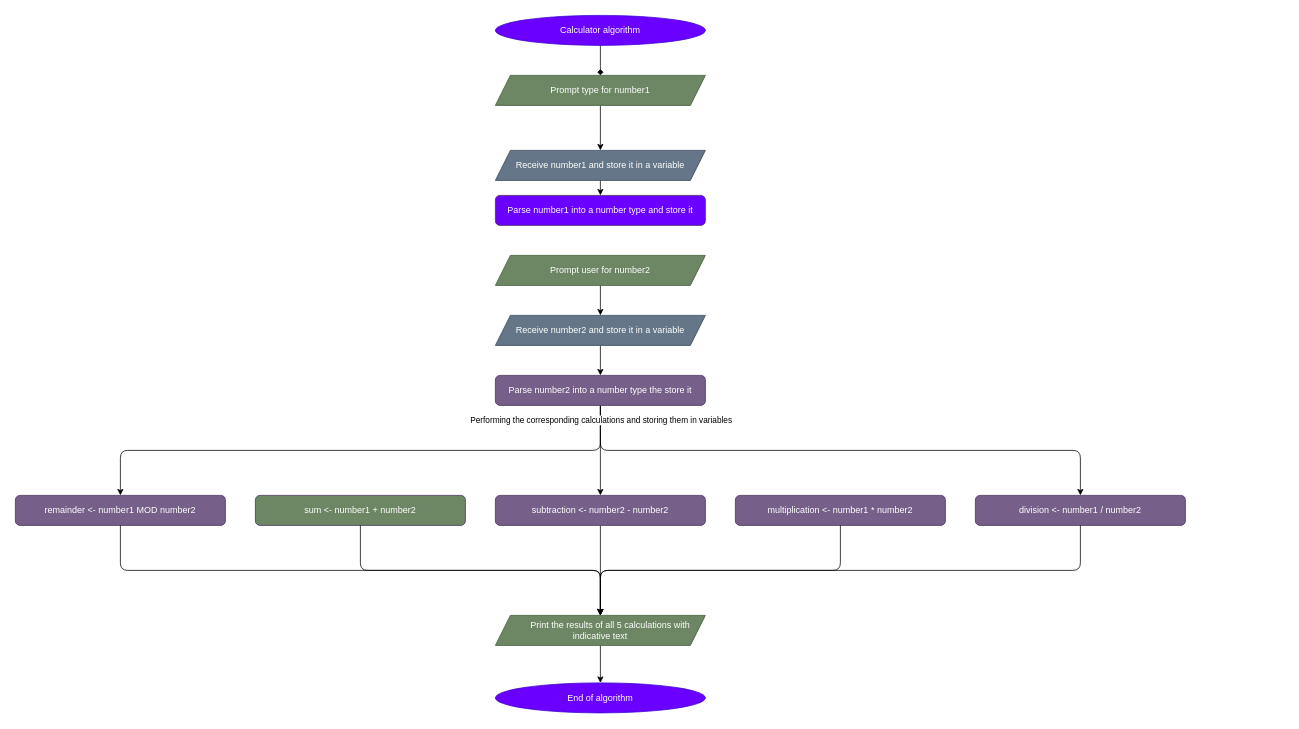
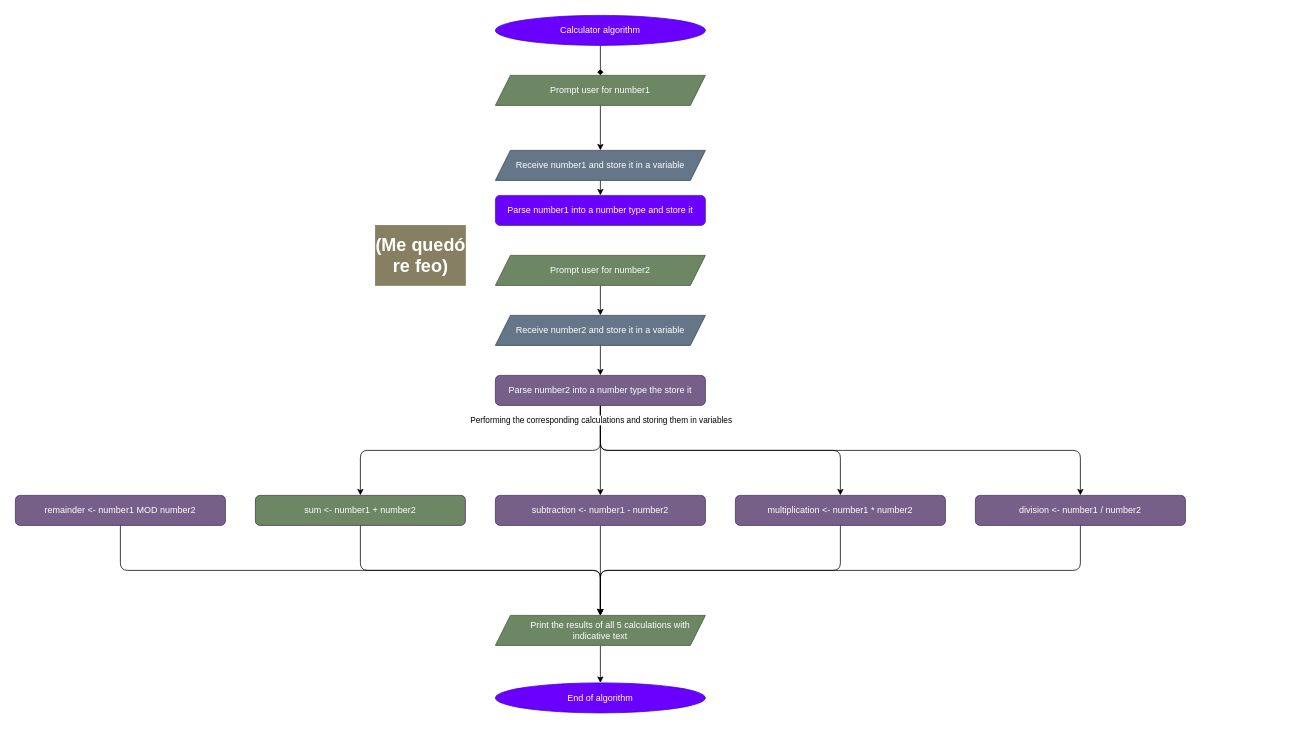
node "Prompt type for number1": label "Prompt type for number1" -> "Prompt user for number1"
node "(Me quedó re feo)": added
edge "Parse number2 into a number type the store it" -> "remainder <- number1 MOD number2": removed
edge "Parse number2 into a number type the store it" -> "sum <- number1 + number2": added
edge "Parse number2 into a number type the store it" -> "multiplication <- number1 * number2": added
node "subtraction <- number2 - number2": label "subtraction <- number2 - number2" -> "subtraction <- number1 - number2"
